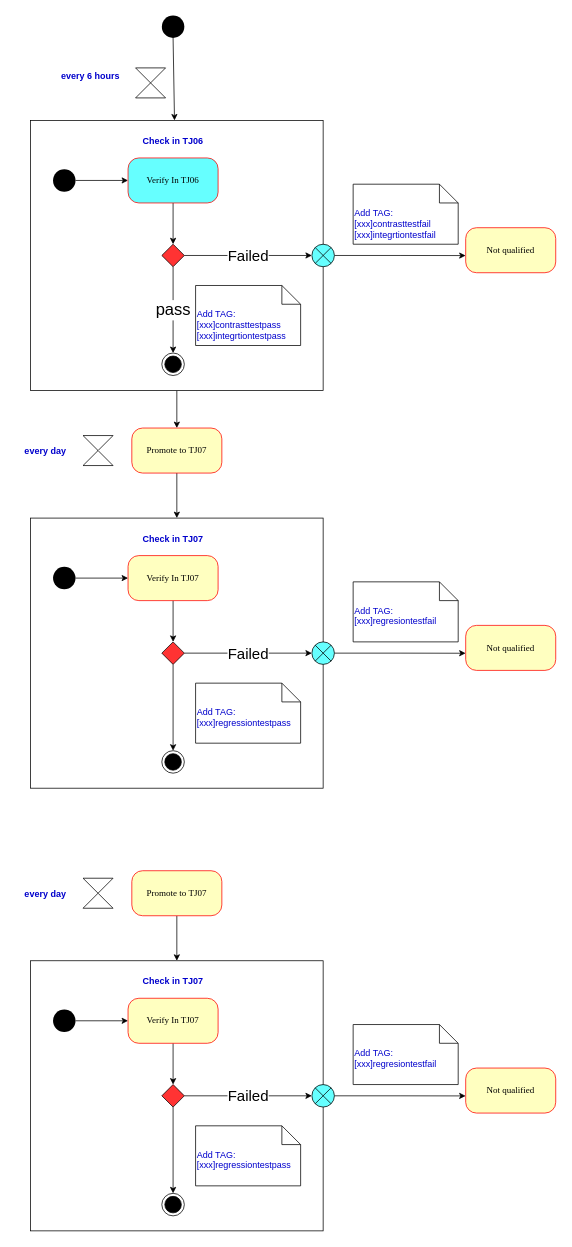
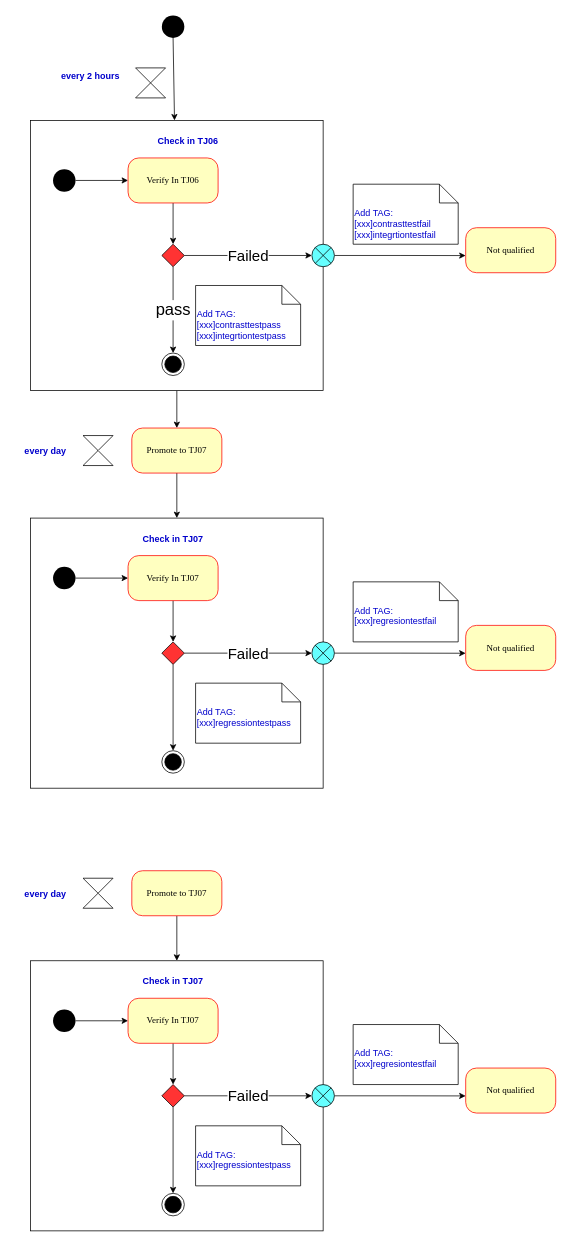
node "every 6 hours": label "every 6 hours" -> "every 2 hours"
node "Check in TJ06": moved (173, 141) -> (188, 141)
node "Verify In TJ06": fillcolor #66ffff -> #ffffc0
